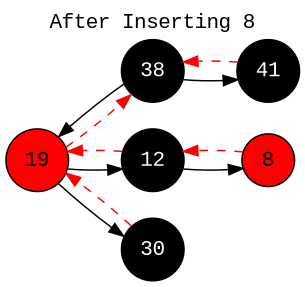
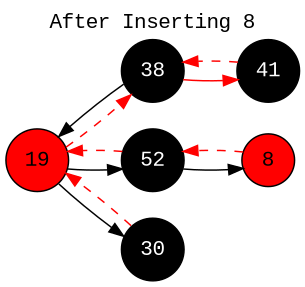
edge "38" -> "41": color black -> red
node "12": label "12" -> "52"
